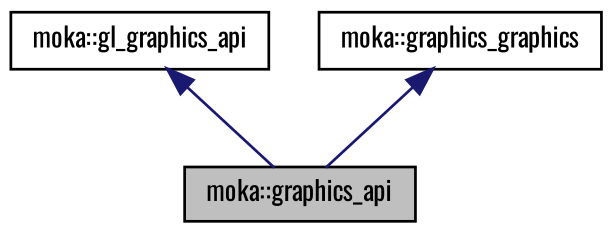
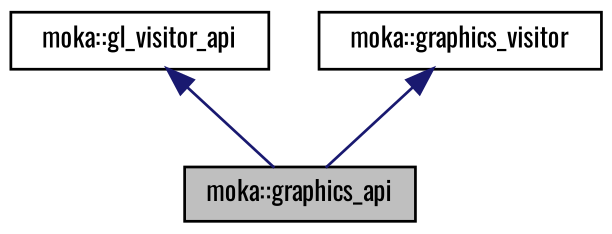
node "moka::gl_graphics_api": label "moka::gl_graphics_api" -> "moka::gl_visitor_api"
node "moka::graphics_graphics": label "moka::graphics_graphics" -> "moka::graphics_visitor"
